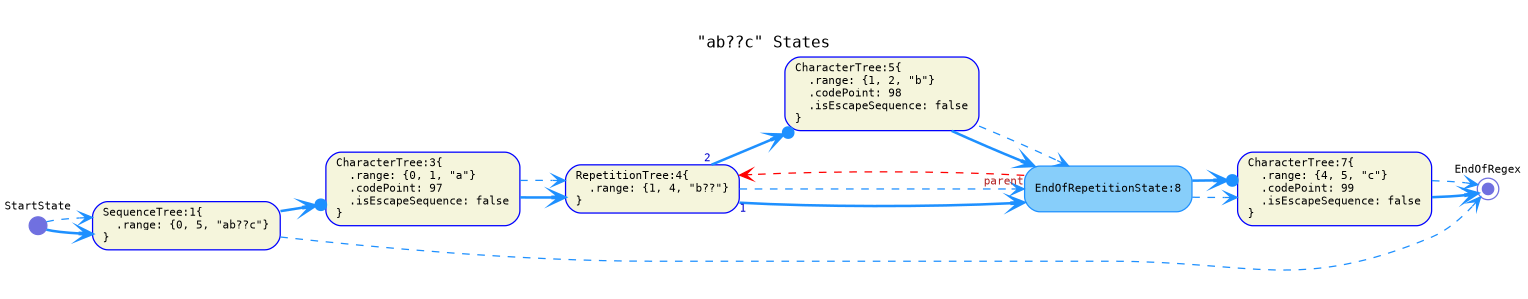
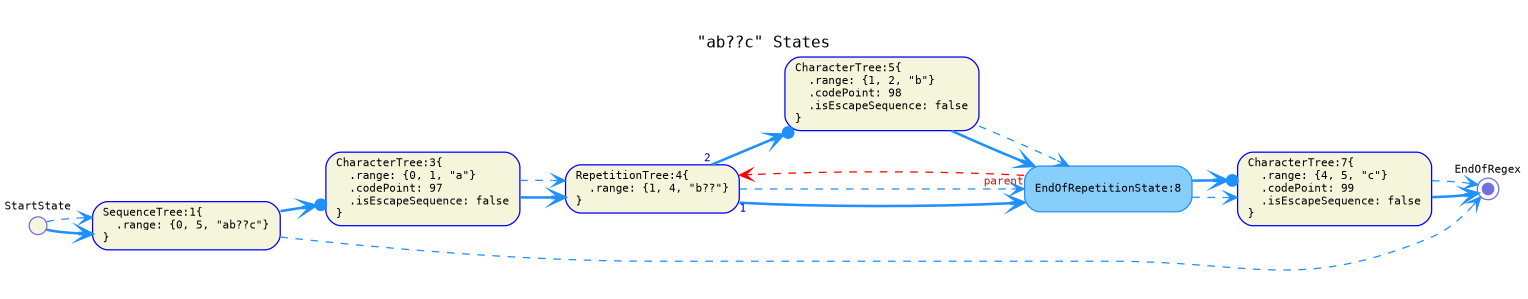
node "StartState": fillcolor #7070e0 -> Beige
